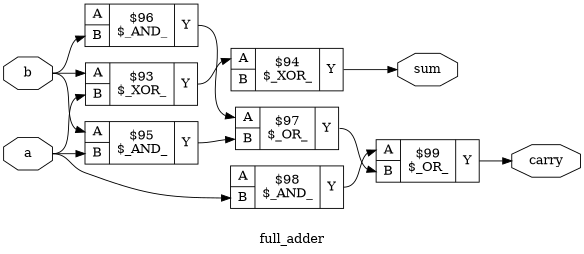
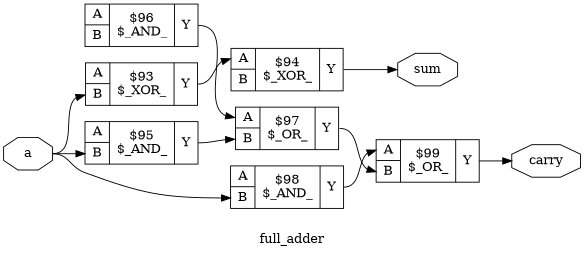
node "b": removed
